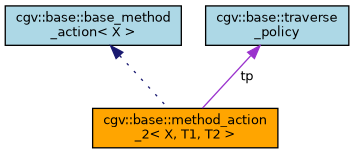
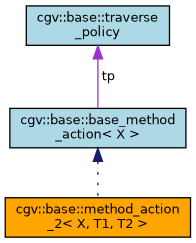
edge "cgv::base::method_action _2< X, T1, T2 >" -> "cgv::base::traverse _policy": now "cgv::base::base_method _action< X >" -> "cgv::base::traverse _policy"
